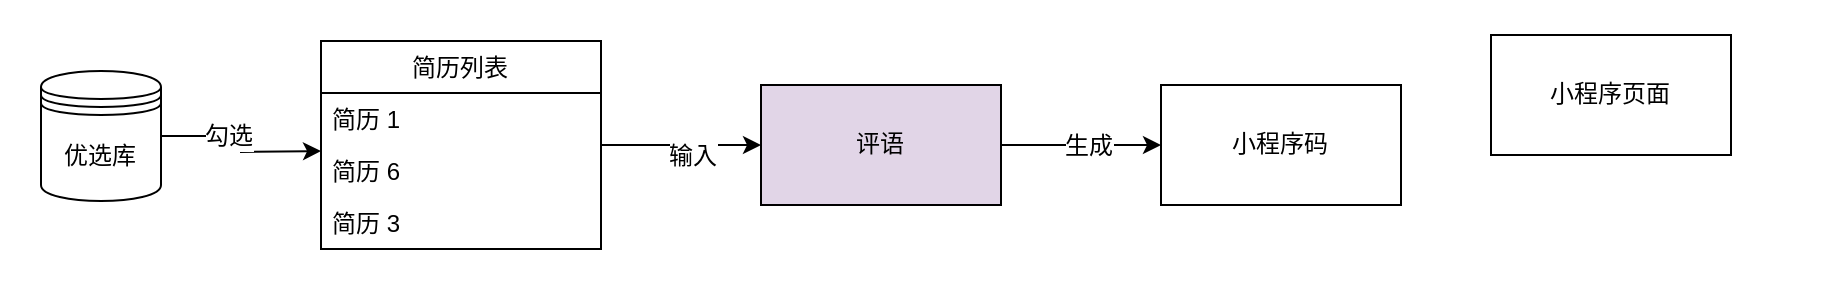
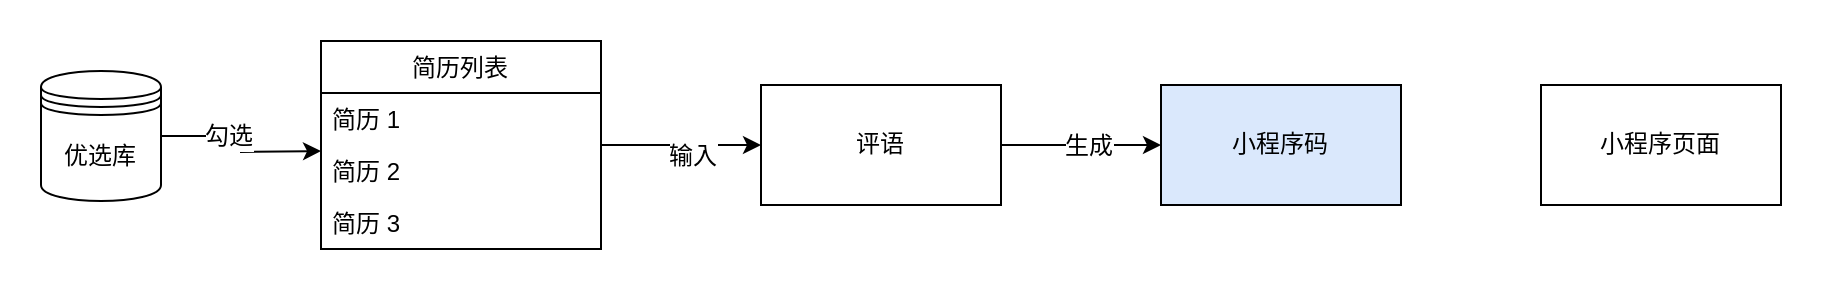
node "小程序页面": moved (1611, 95) -> (1661, 145)
node "评语": fillcolor #e1d5e7 -> #ffffff
node "小程序码": fillcolor #ffffff -> #dae8fc
node "简历 6": label "简历 6" -> "简历 2"
